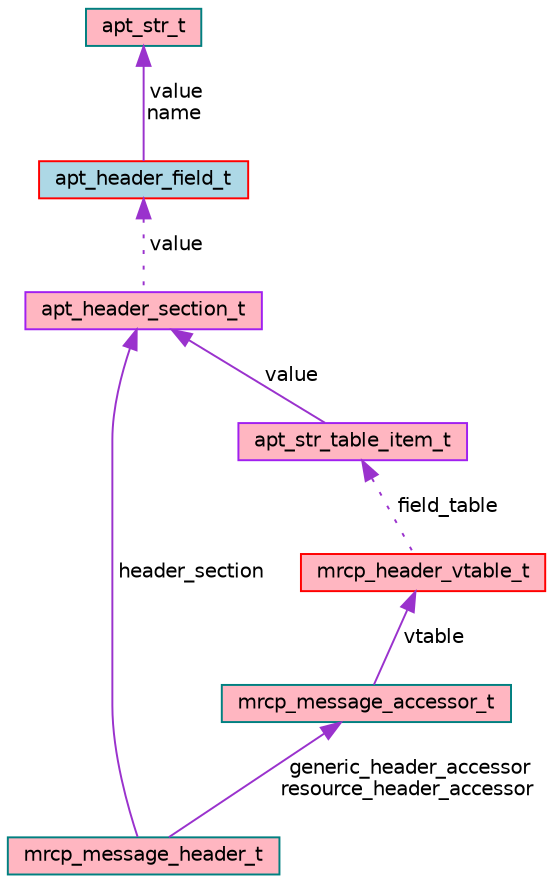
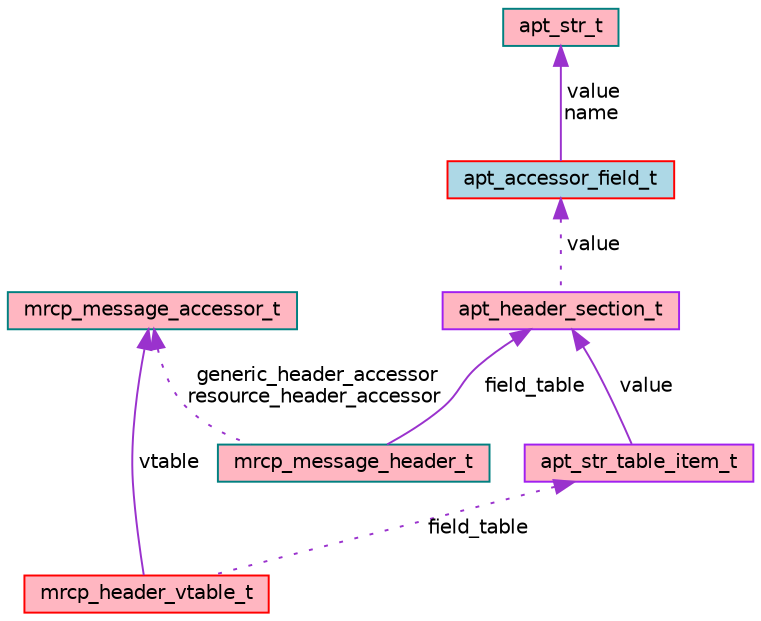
node "apt_header_field_t": label "apt_header_field_t" -> "apt_accessor_field_t"
edge "mrcp_message_header_t" -> "apt_header_section_t": label " header_section" -> " field_table"
edge "mrcp_message_accessor_t" -> "mrcp_header_vtable_t": reversed
edge "mrcp_message_header_t" -> "mrcp_message_accessor_t": style solid -> dotted
